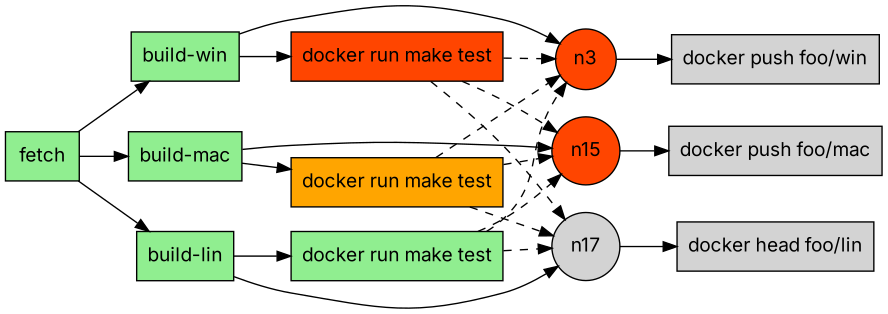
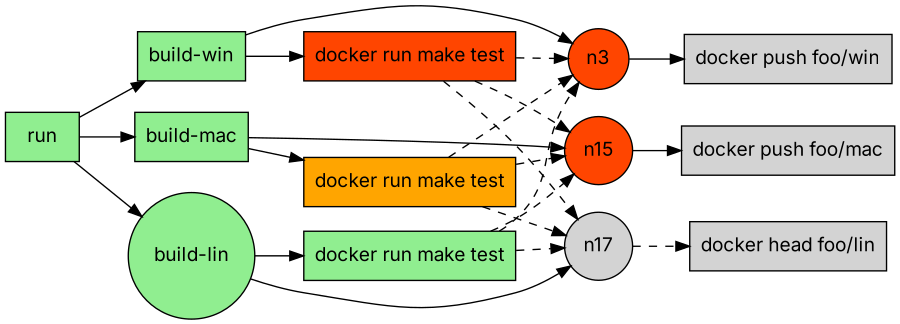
node "fetch": label "fetch" -> "run"
edge "n17" -> "docker head foo/lin": style solid -> dashed
node "build-lin": shape box -> circle
